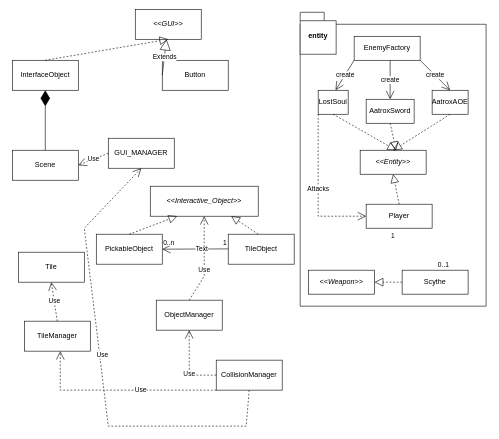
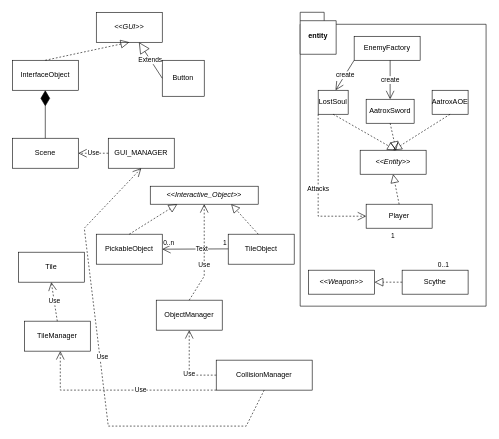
node "<<GUI>>": moved (168, 24) -> (129, 27)
edge "EnemyFactory" -> "AatroxAOE": removed, label "create"
node "Button": size 66x30 -> 42x36
node "Scene": moved (45, 165) -> (45, 153)
node "<<Interactive_Object>>": size 108x30 -> 108x18
node "CollisionManager": size 66x30 -> 96x30
